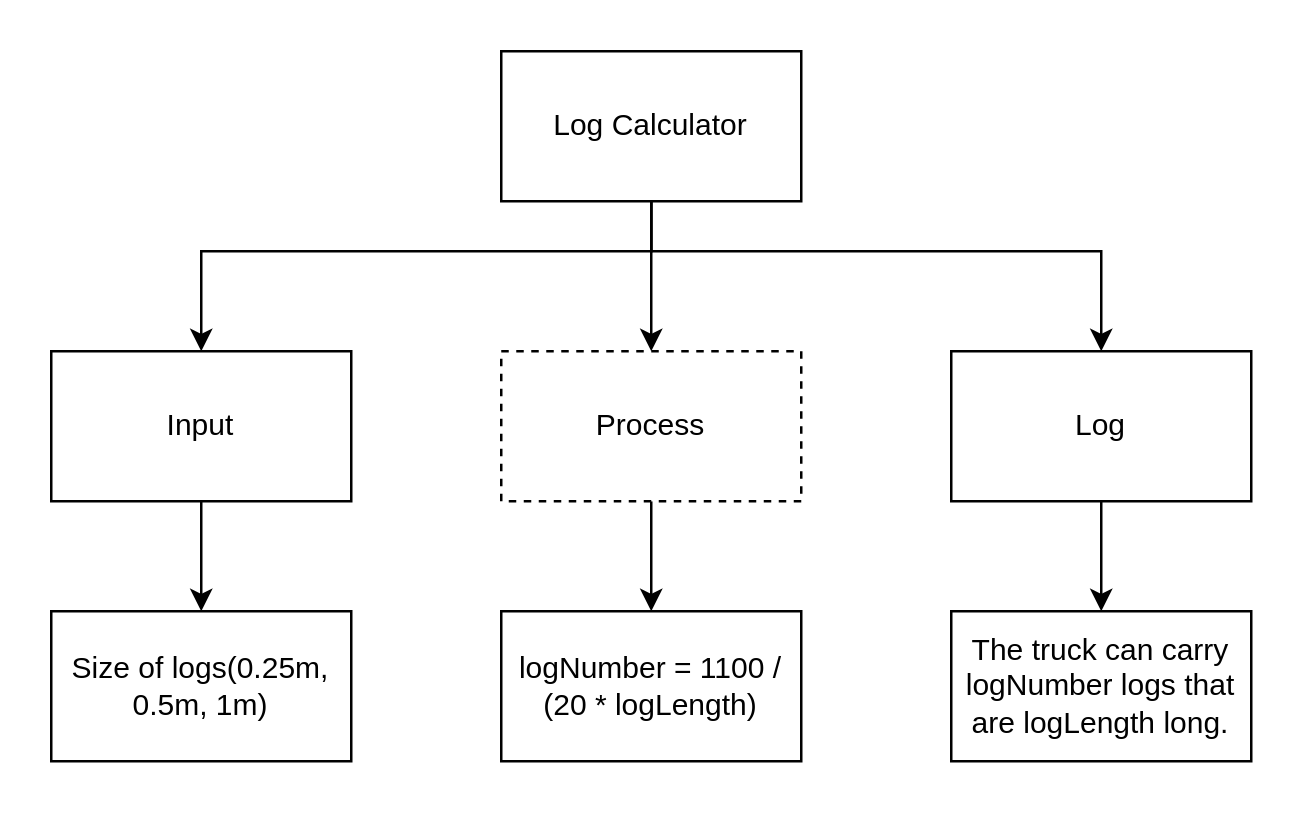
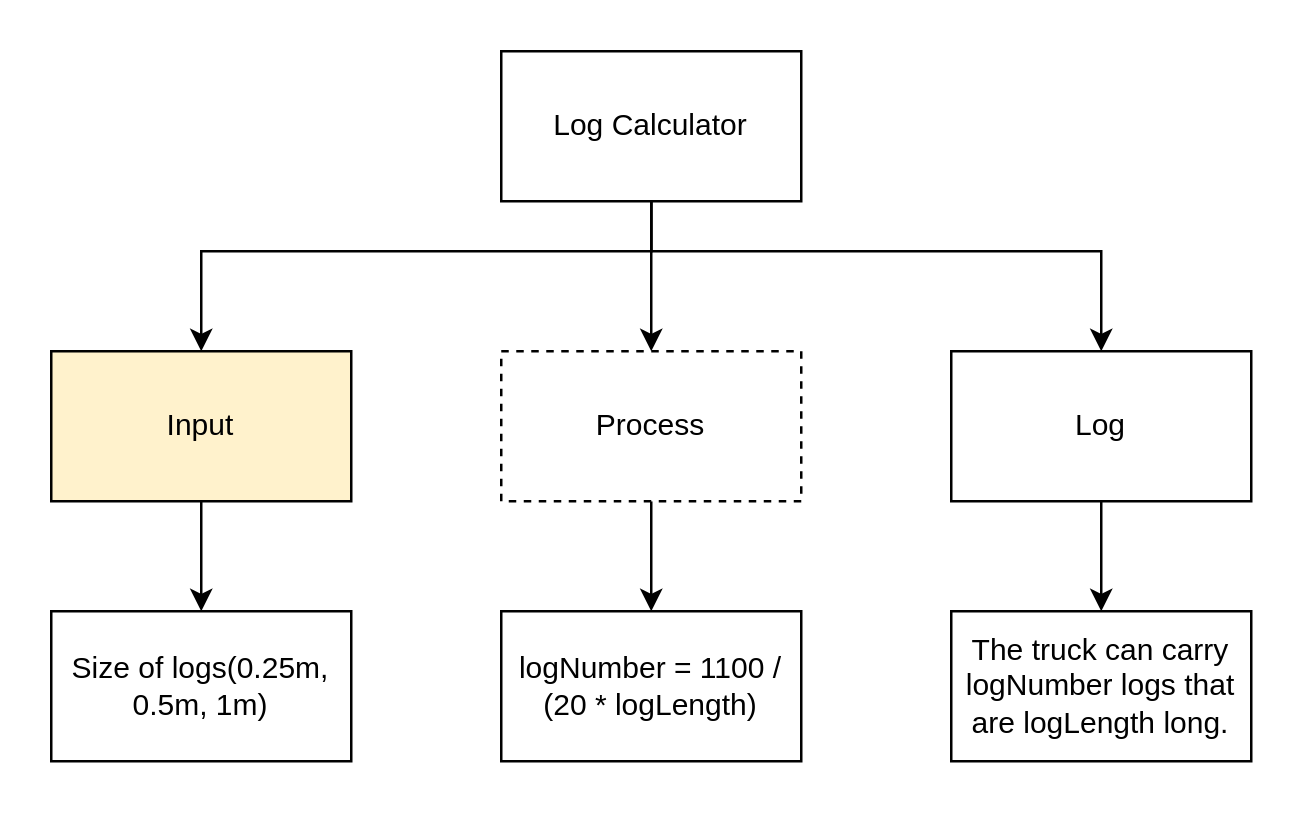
node "Input": fillcolor #ffffff -> #fff2cc
